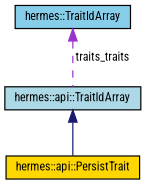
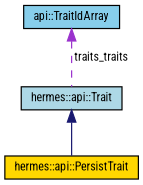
node "hermes::TraitIdArray": label "hermes::TraitIdArray" -> "api::TraitIdArray"
node "hermes::api::TraitIdArray": label "hermes::api::TraitIdArray" -> "hermes::api::Trait"
